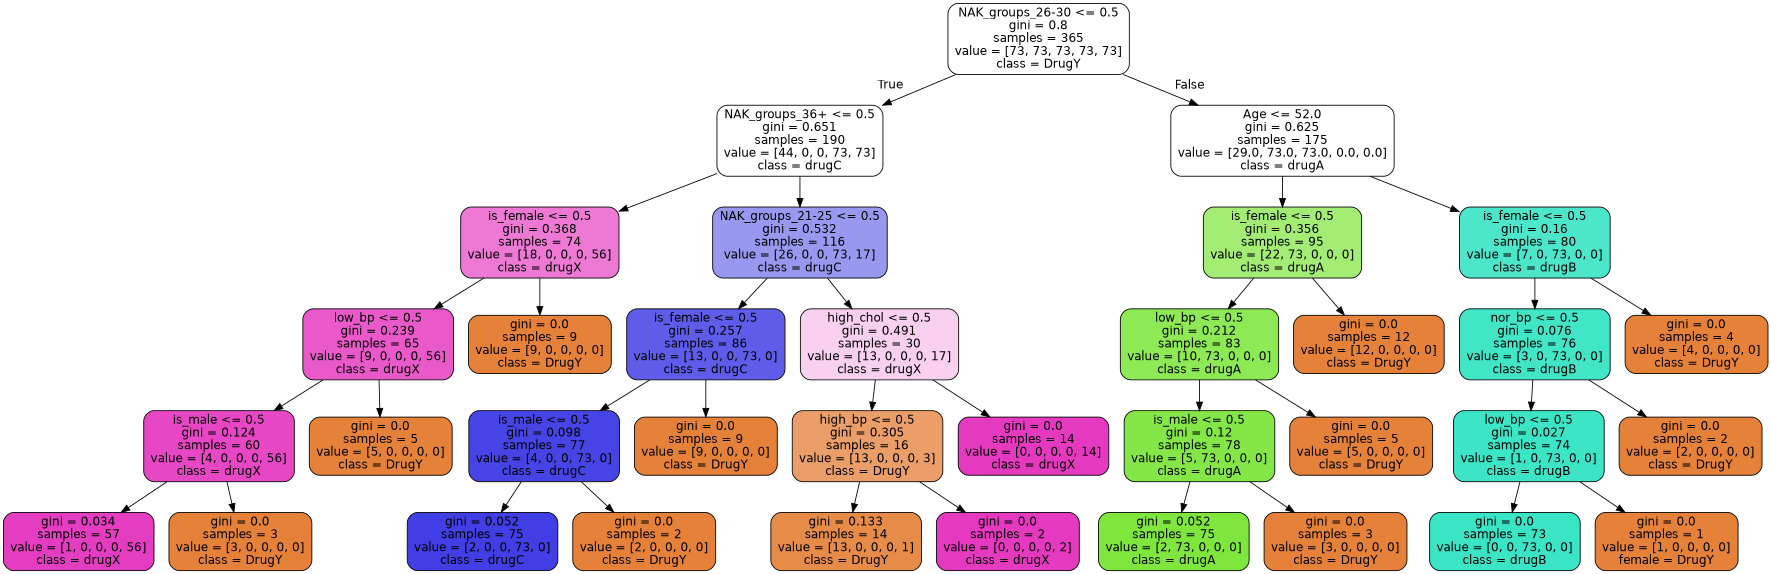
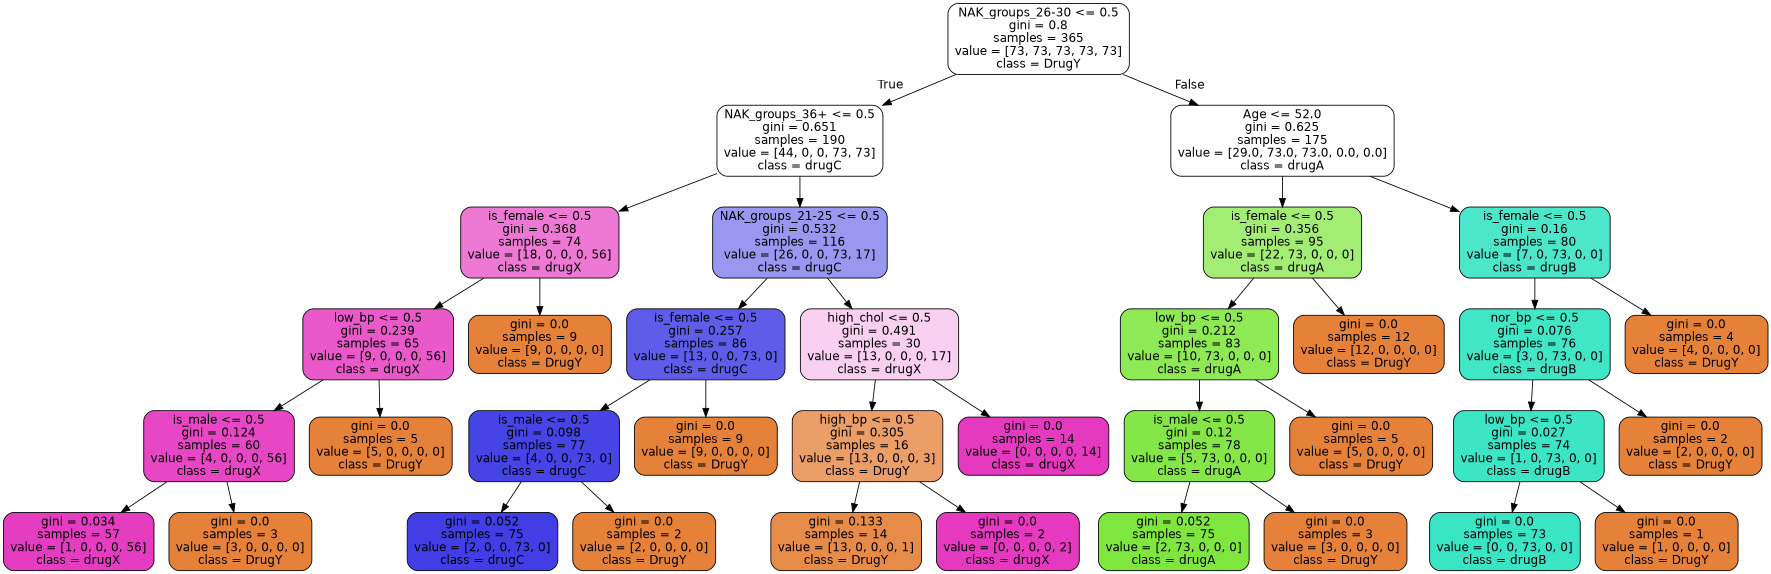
node "gini = 0.0 samples = 1 value = [1, 0, 0, 0, 0] female = DrugY": label "gini = 0.0 samples = 1 value = [1, 0, 0, 0, 0] female = DrugY" -> "gini = 0.0 samples = 1 value = [1, 0, 0, 0, 0] class = DrugY"
